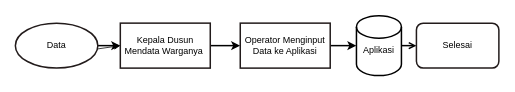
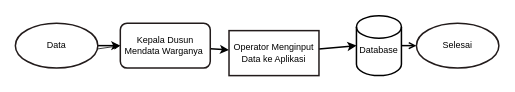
node "Kepala Dusun Mendata Warganya": shape rectangle -> rounded rectangle
node "Operator Menginput Data ke Aplikasi": moved (285, 45) -> (274, 53)
node "Selesai": shape rounded rectangle -> ellipse
node "Aplikasi": label "Aplikasi" -> "Database"
